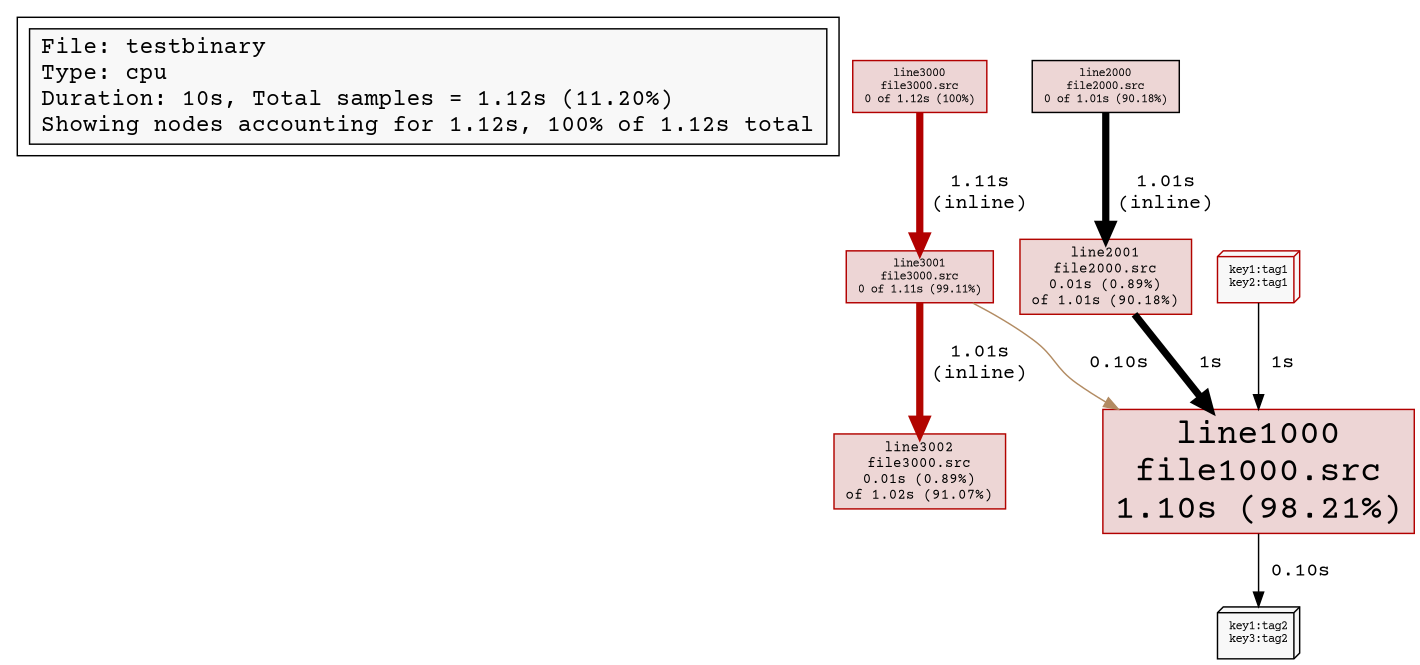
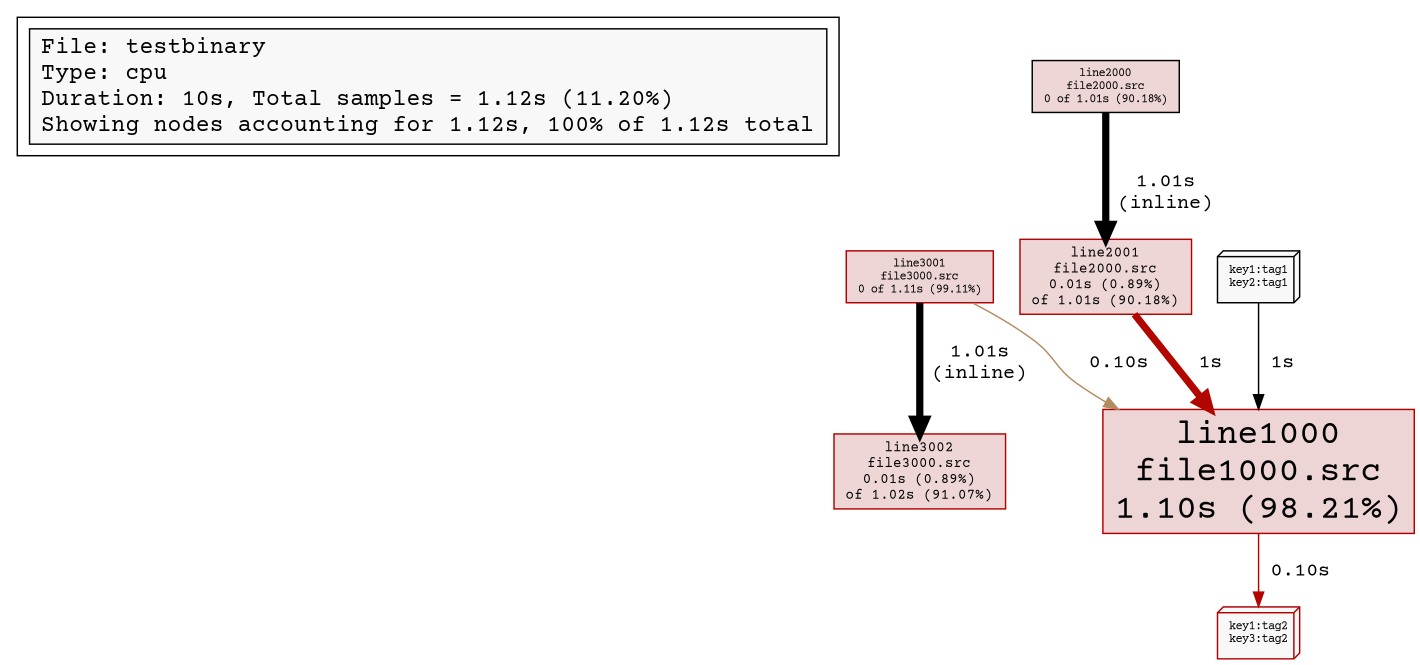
node "line3000 file3000.src 0 of 1.12s (100%)": removed
node "key1:tag1 key2:tag1": color #b20000 -> black
edge "line2001 file2000.src 0.01s (0.89%) of 1.01s (90.18%)" -> "line1000 file1000.src 1.10s (98.21%)": color black -> #b20500
edge "line3001 file3000.src 0 of 1.11s (99.11%)" -> "line3002 file3000.src 0.01s (0.89%) of 1.02s (91.07%)": color #b20500 -> black
edge "line1000 file1000.src 1.10s (98.21%)" -> "key1:tag2 key3:tag2": color black -> #b20500
node "key1:tag2 key3:tag2": color black -> #b20000
